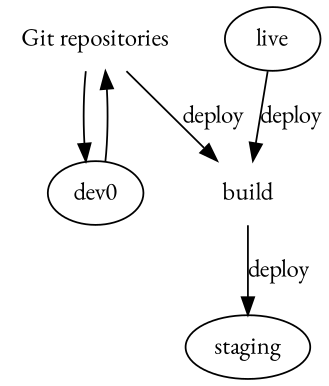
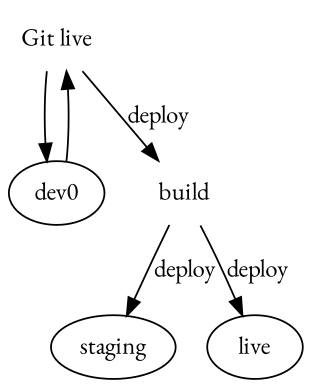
node "Git repositories": label "Git repositories" -> "Git live"
edge "live" -> "build": reversed
